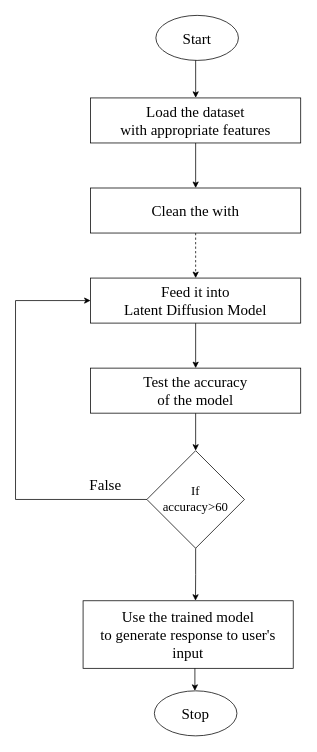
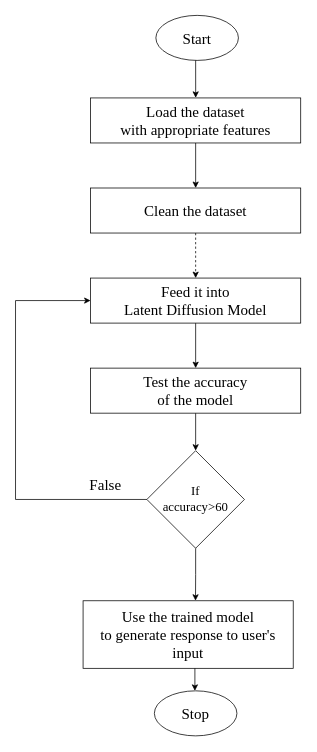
node "Clean the with": label "Clean the with" -> "Clean the dataset"
